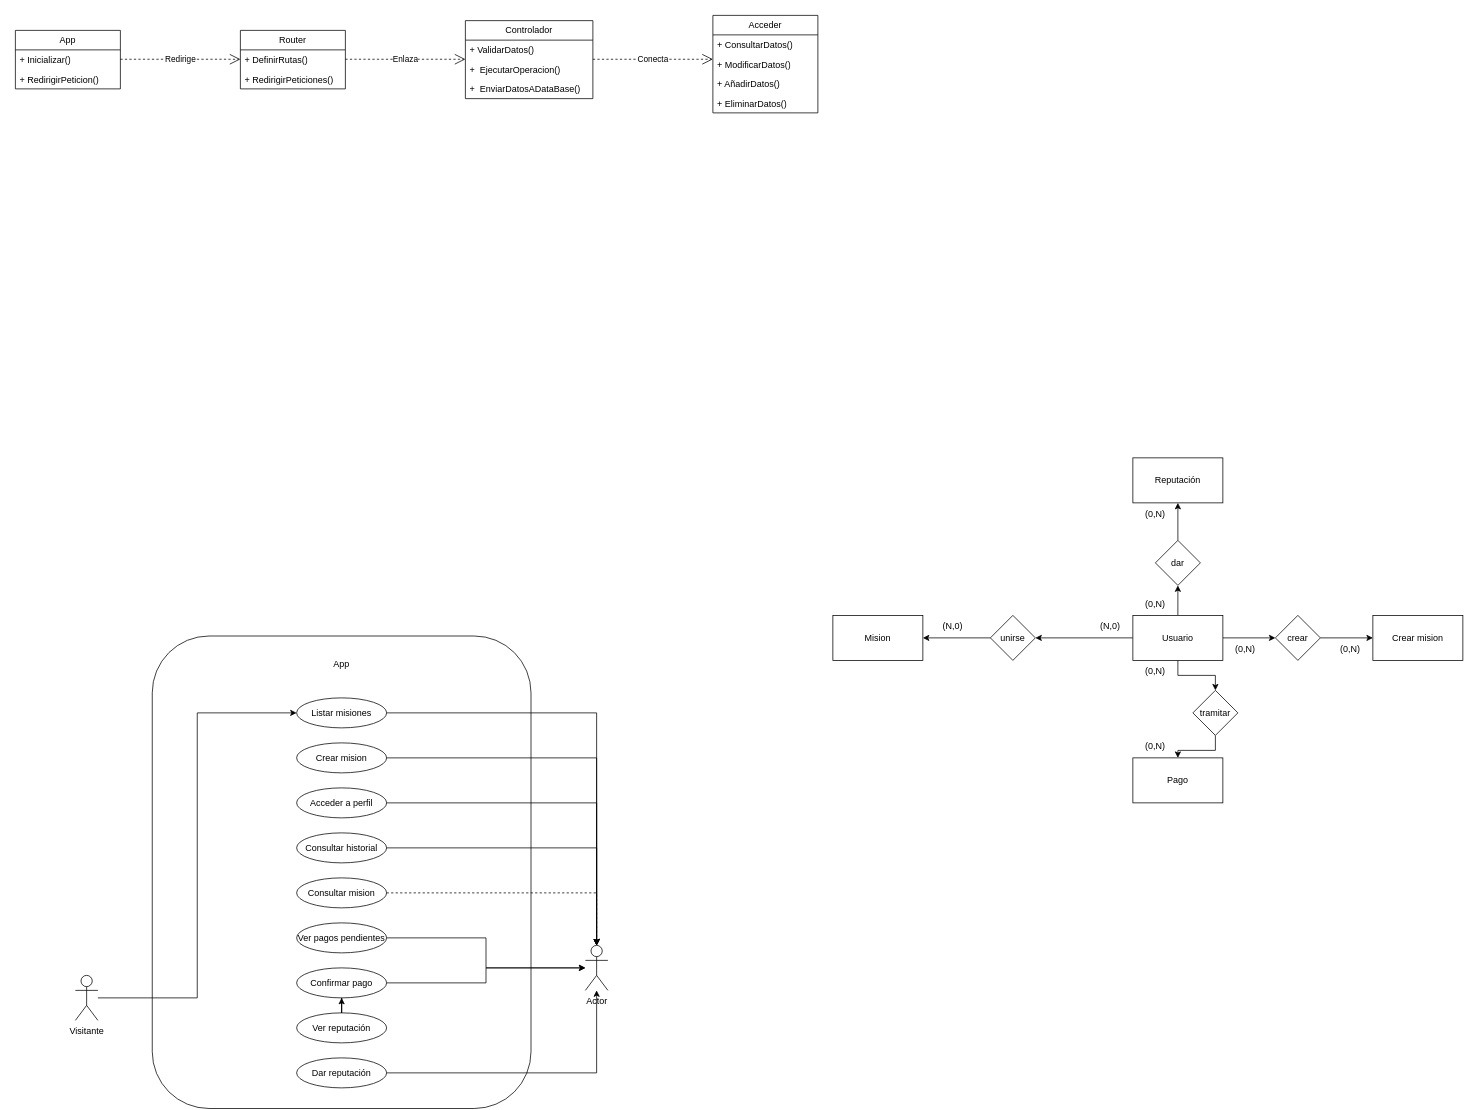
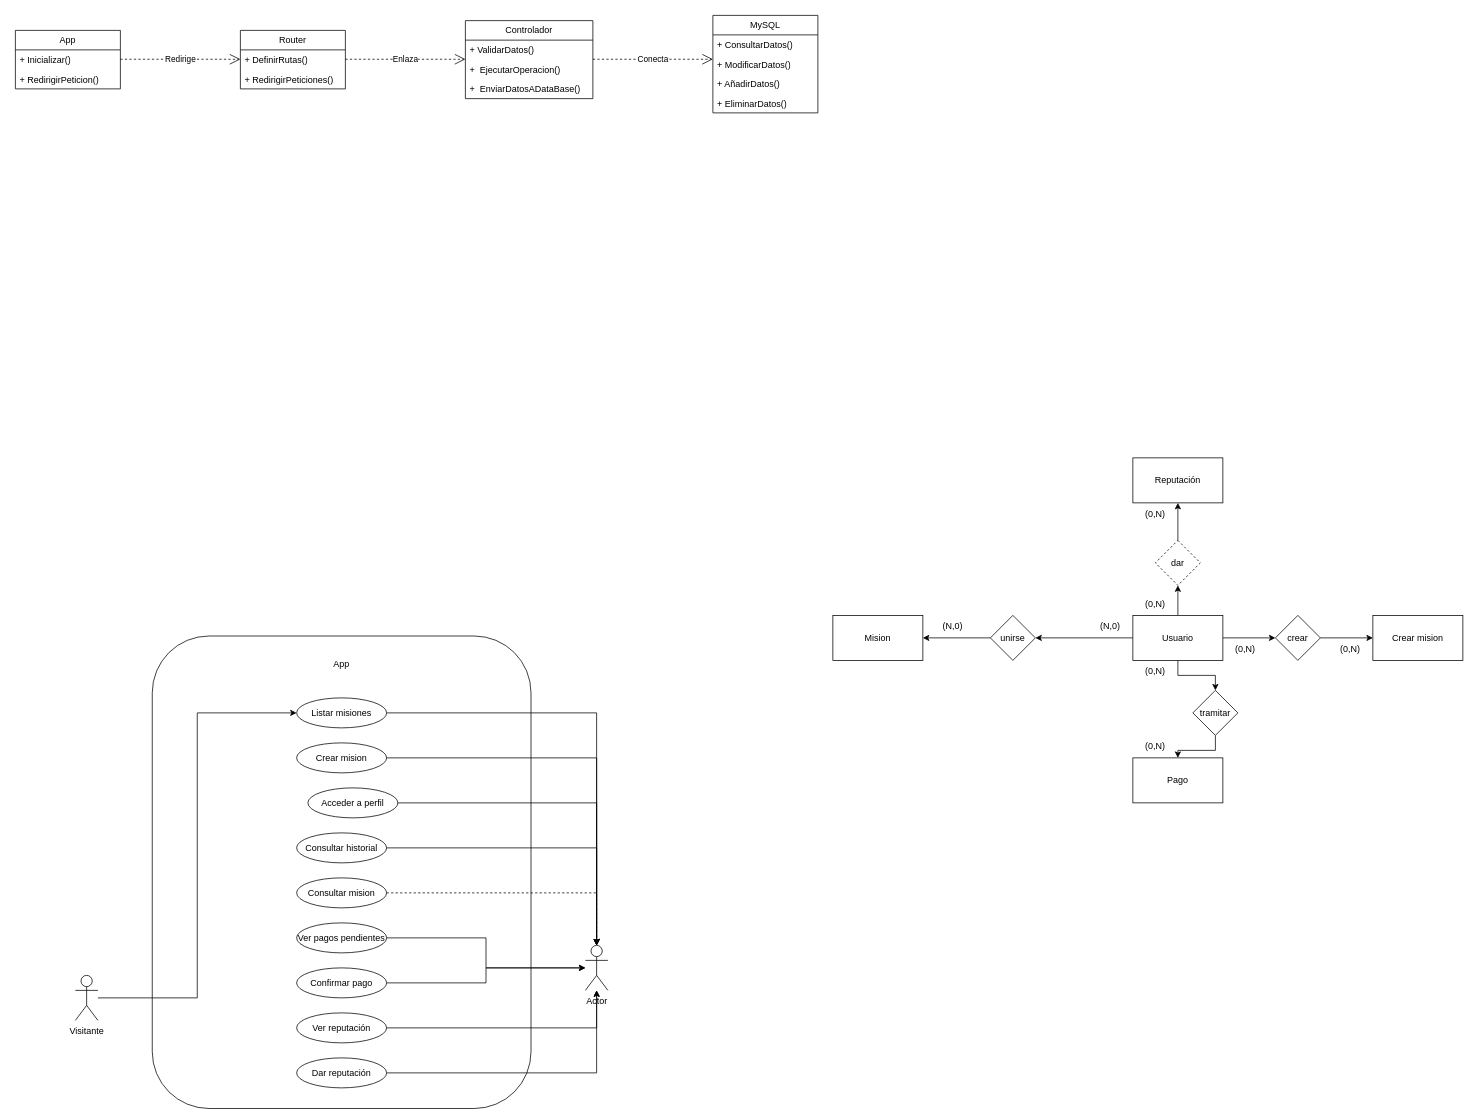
node "Acceder": label "Acceder" -> "MySQL"
node "dar": style solid -> dashed
node "Acceder a perfil": moved (342, 803) -> (353, 803)
edge "Ver reputación" -> "Confirmar pago": now "Ver reputación" -> "Actor"
